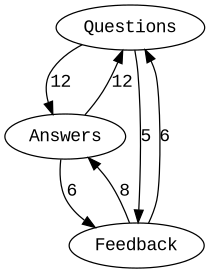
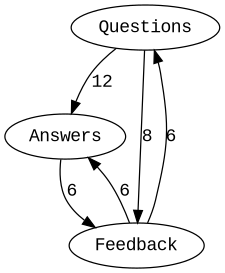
edge "Answers" -> "Questions": removed, label "12"
edge "Questions" -> "Feedback": label "5" -> "8"
edge "Feedback" -> "Answers": label "8" -> "6"
